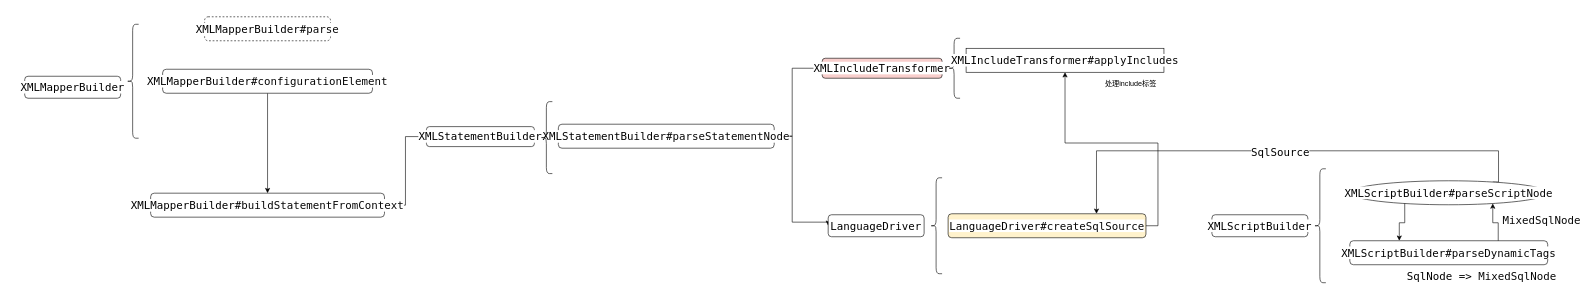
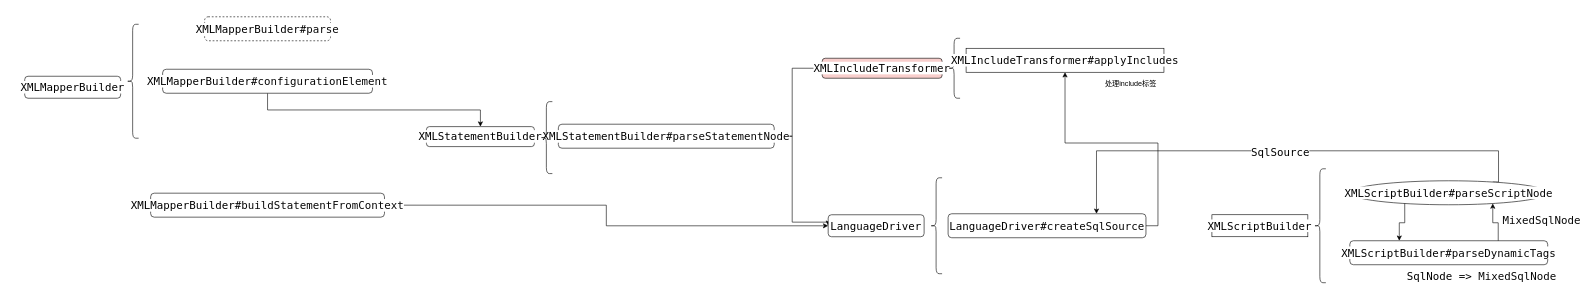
edge "XMLMapperBuilder#configurationElement" -> "XMLMapperBuilder#buildStatementFromContext": now "XMLMapperBuilder#configurationElement" -> "XMLStatementBuilder"
edge "XMLMapperBuilder#buildStatementFromContext" -> "XMLStatementBuilder": now "XMLMapperBuilder#buildStatementFromContext" -> "LanguageDriver"
node "LanguageDriver#createSqlSource": fillcolor #fff2cc -> #ffffff
node "XMLScriptBuilder": shape rounded rectangle -> rectangle
